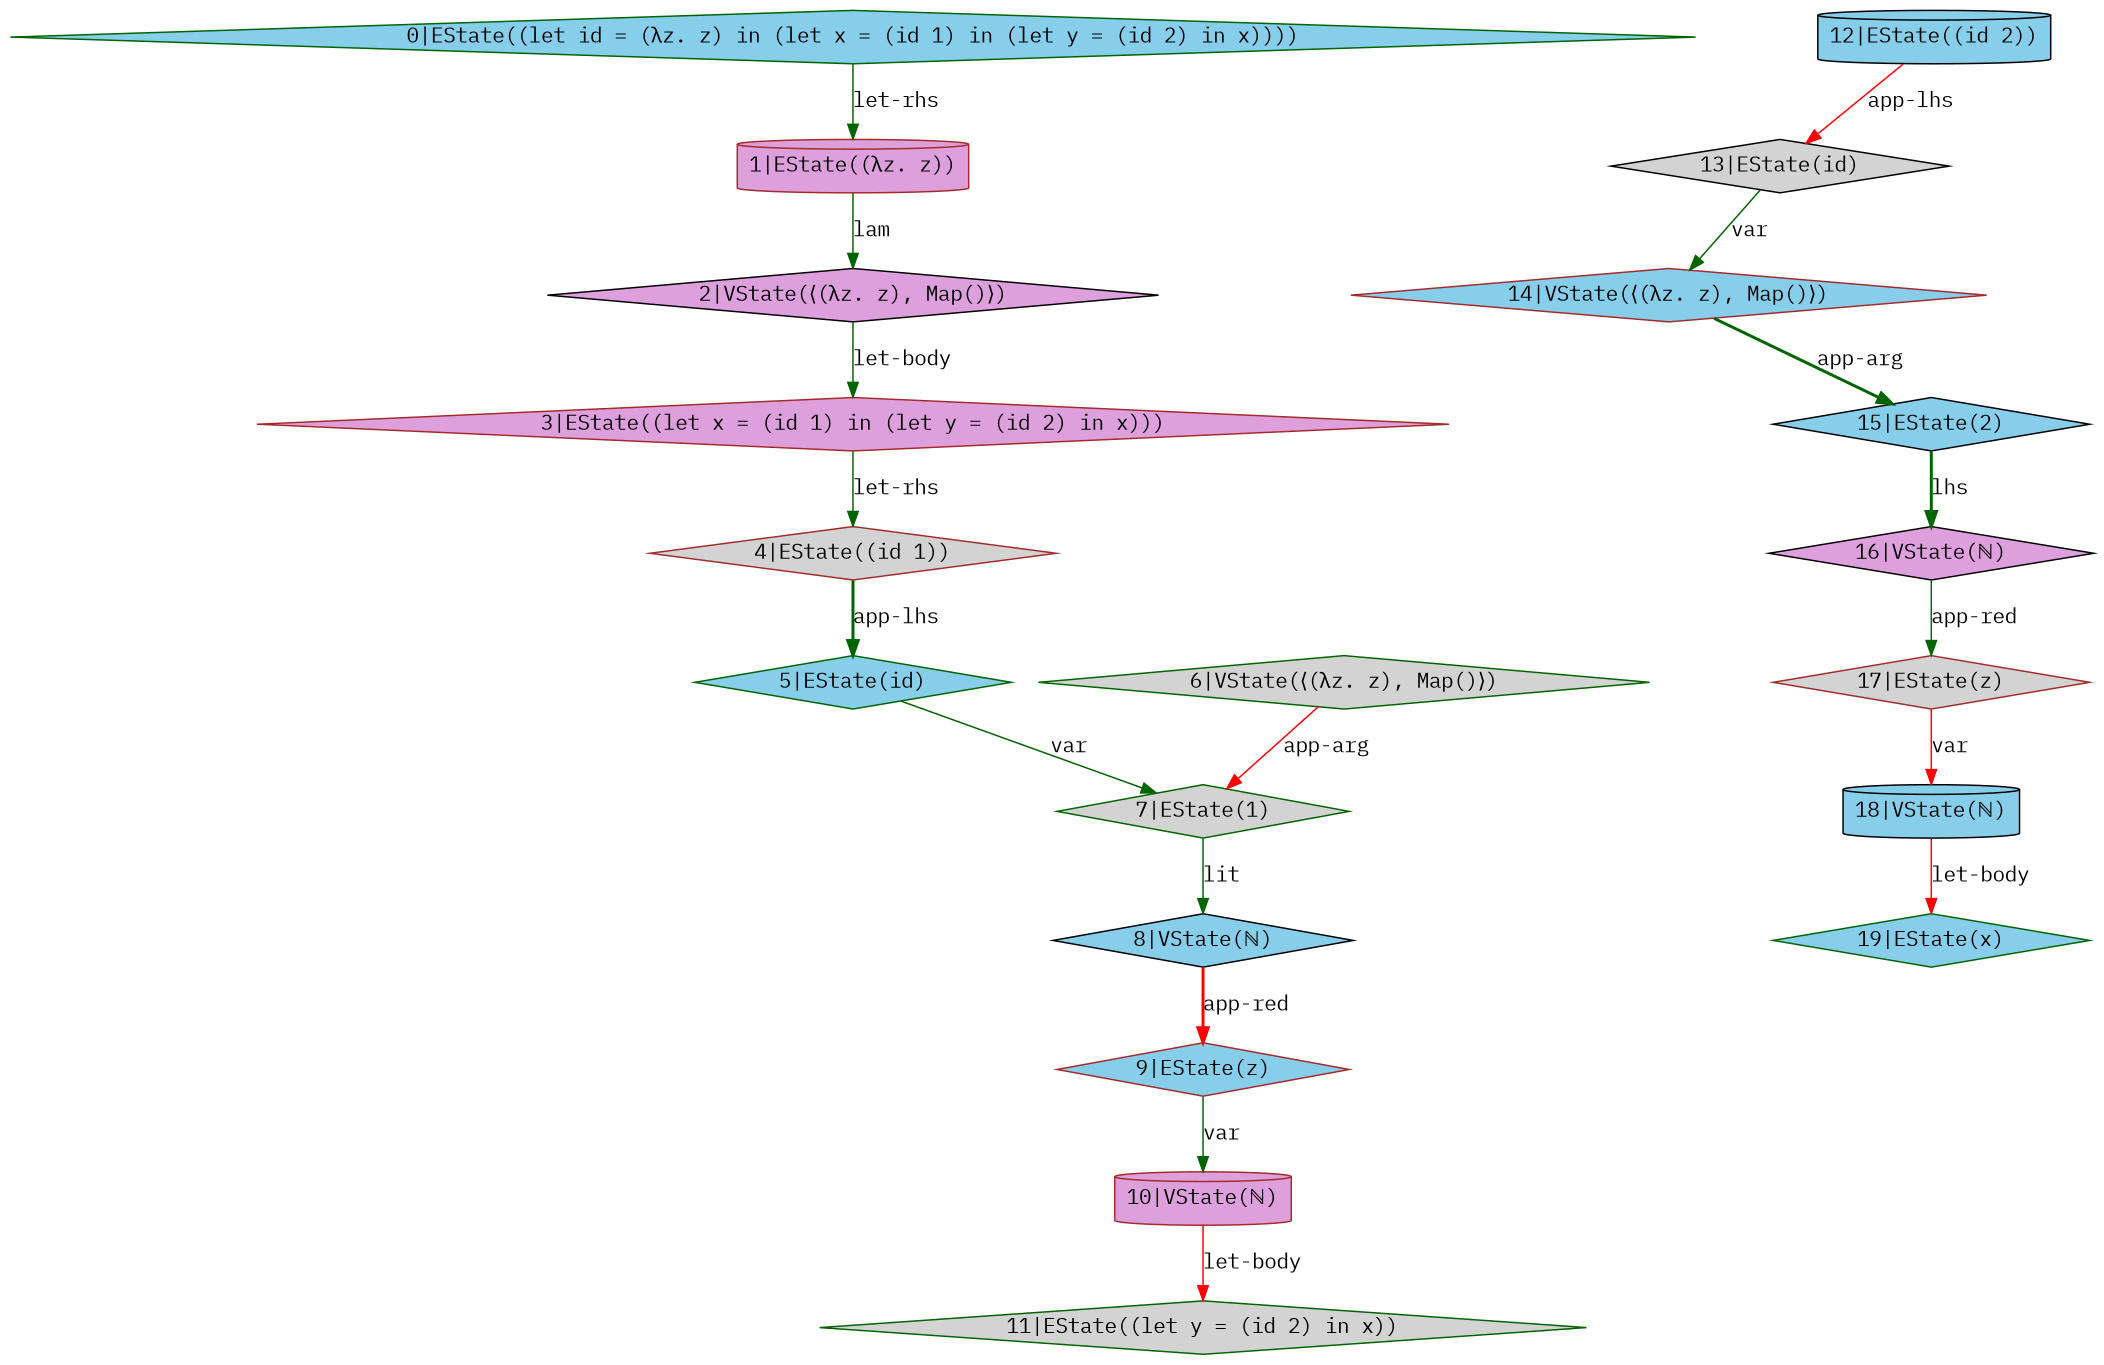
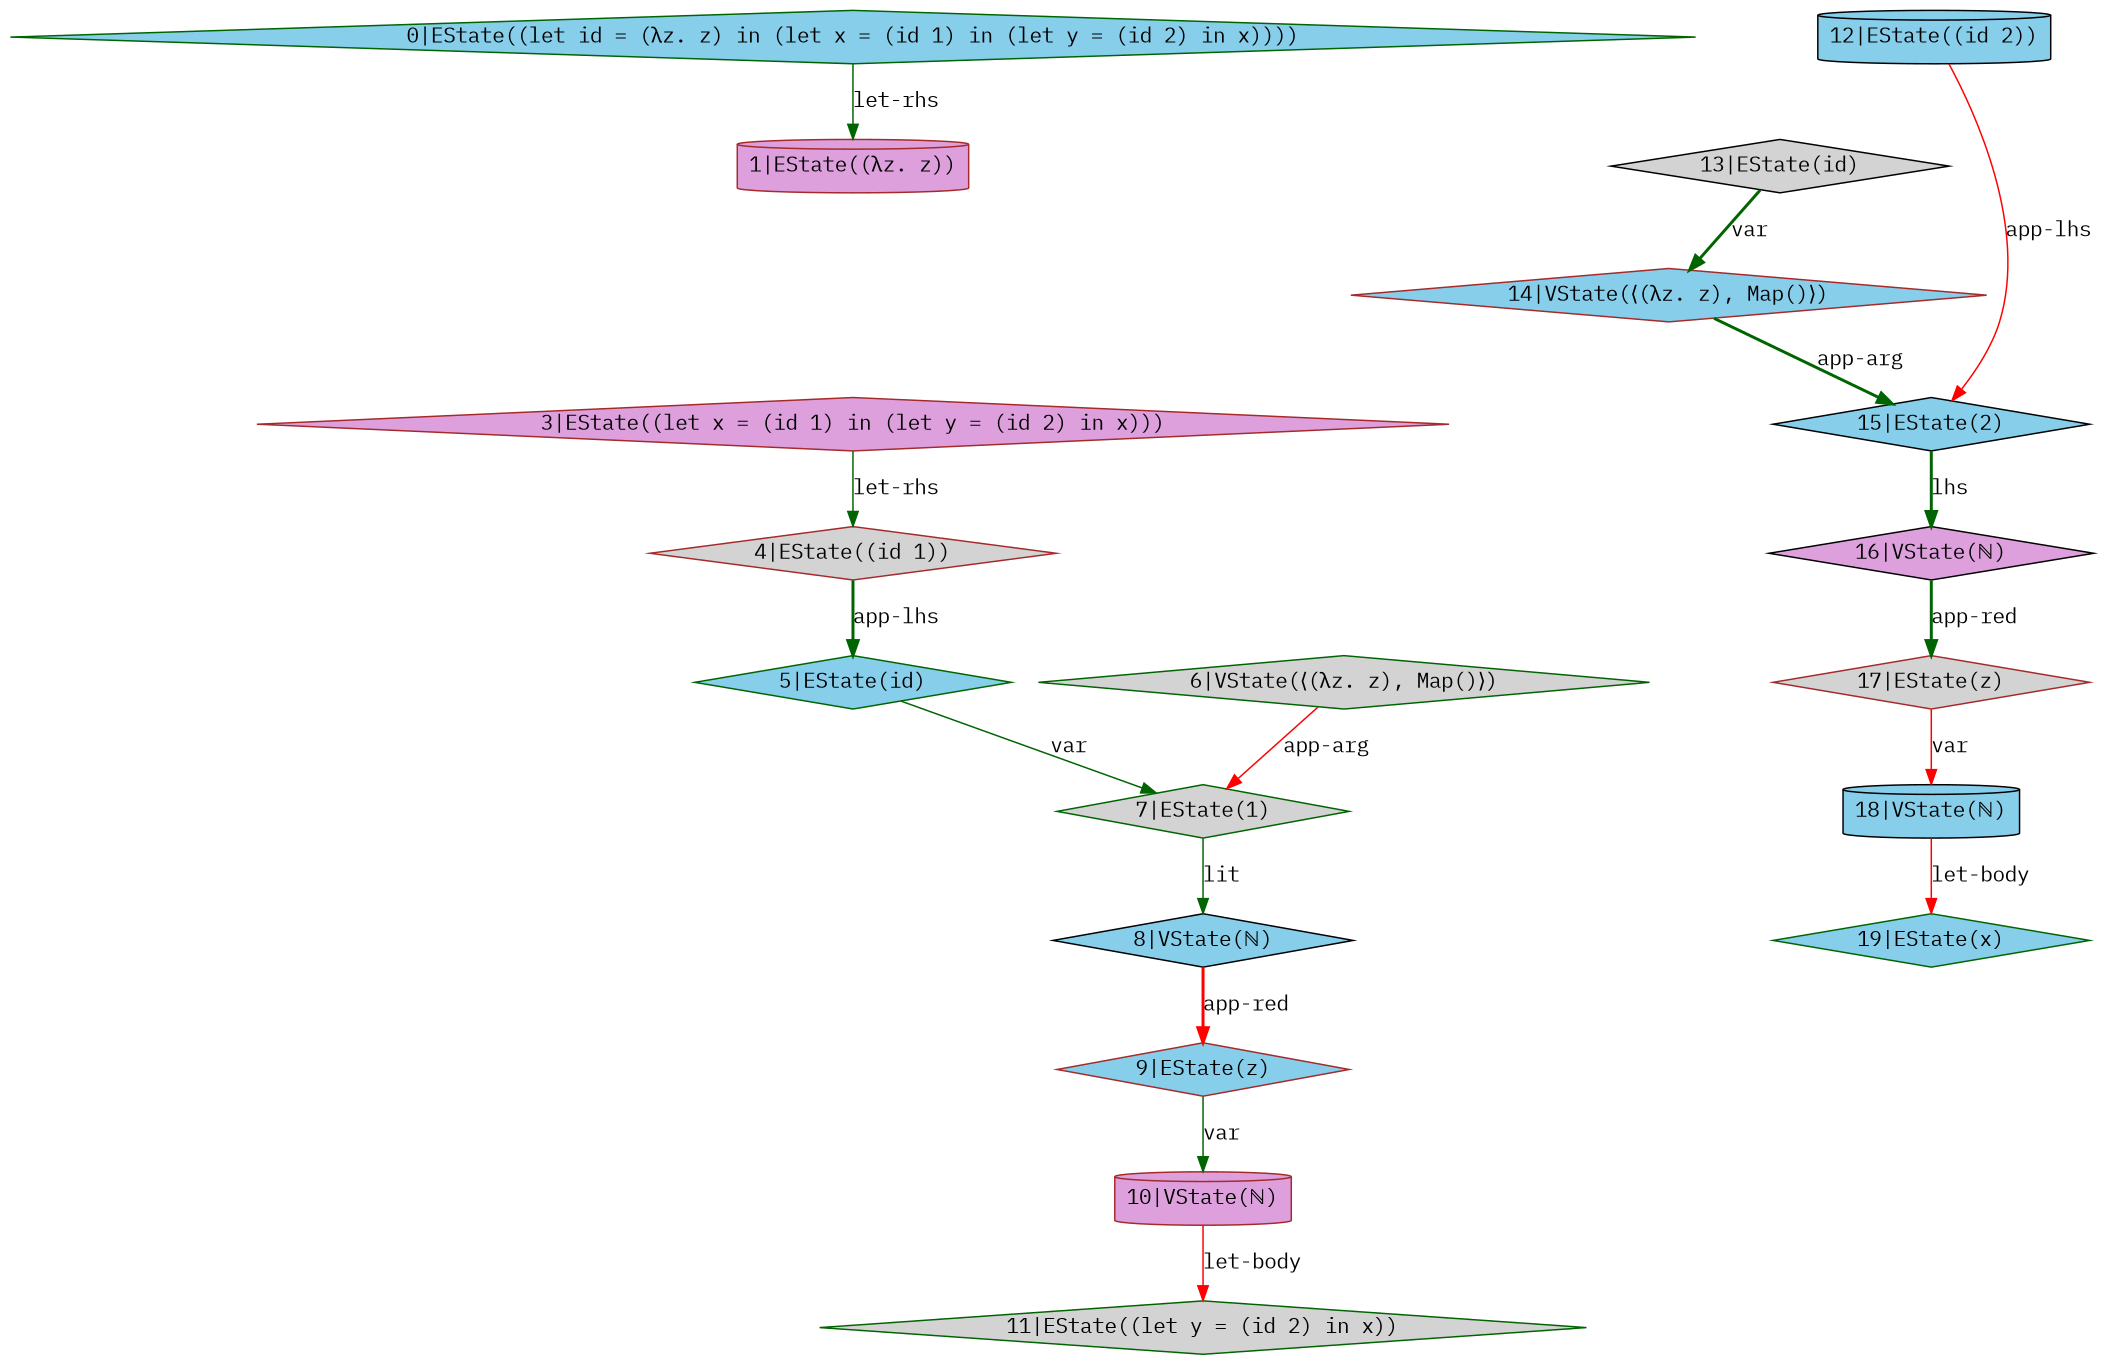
edge "12|EState((id 2))" -> "13|EState(id)": now "12|EState((id 2))" -> "15|EState(2)"
edge "13|EState(id)" -> "14|VState(⟨(λz. z), Map()⟩)": style solid -> bold
node "2|VState(⟨(λz. z), Map()⟩)": removed
edge "16|VState(ℕ)" -> "17|EState(z)": style solid -> bold
